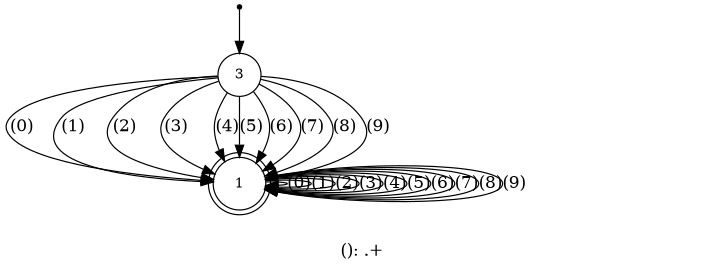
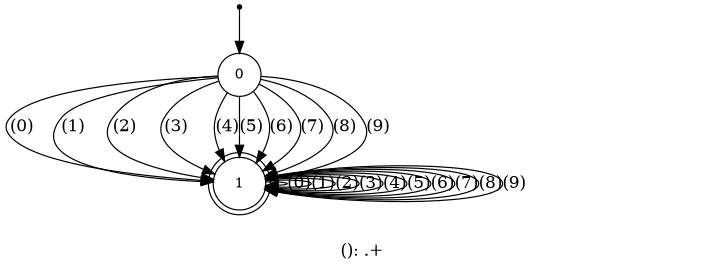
node "3": label "3" -> "0"
